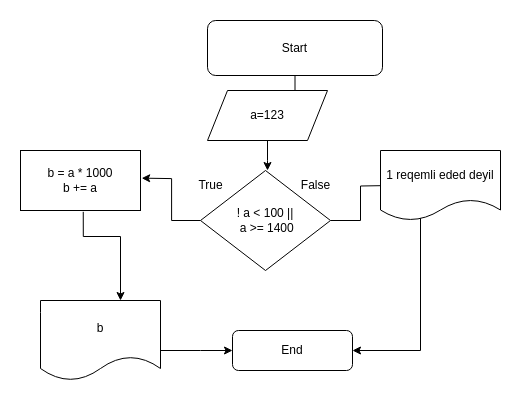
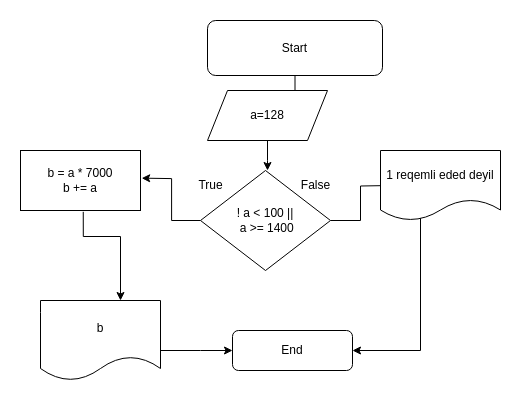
node "a=123": label "a=123" -> "a=128"
node "b = a * 1000 b += a": label "b = a * 1000 b += a" -> "b = a * 7000 b += a"
